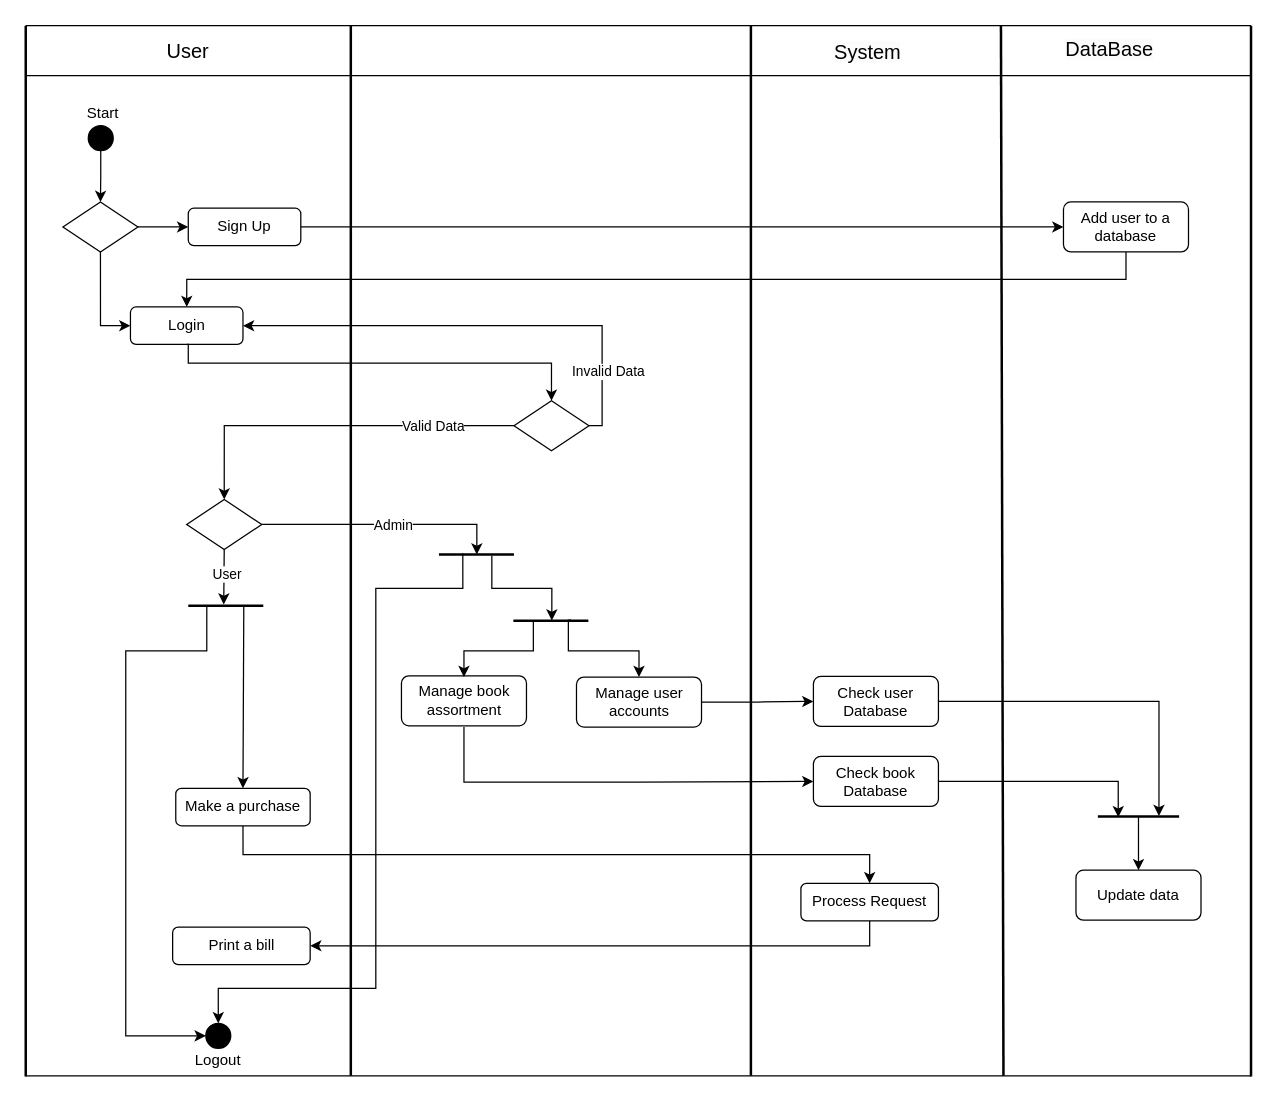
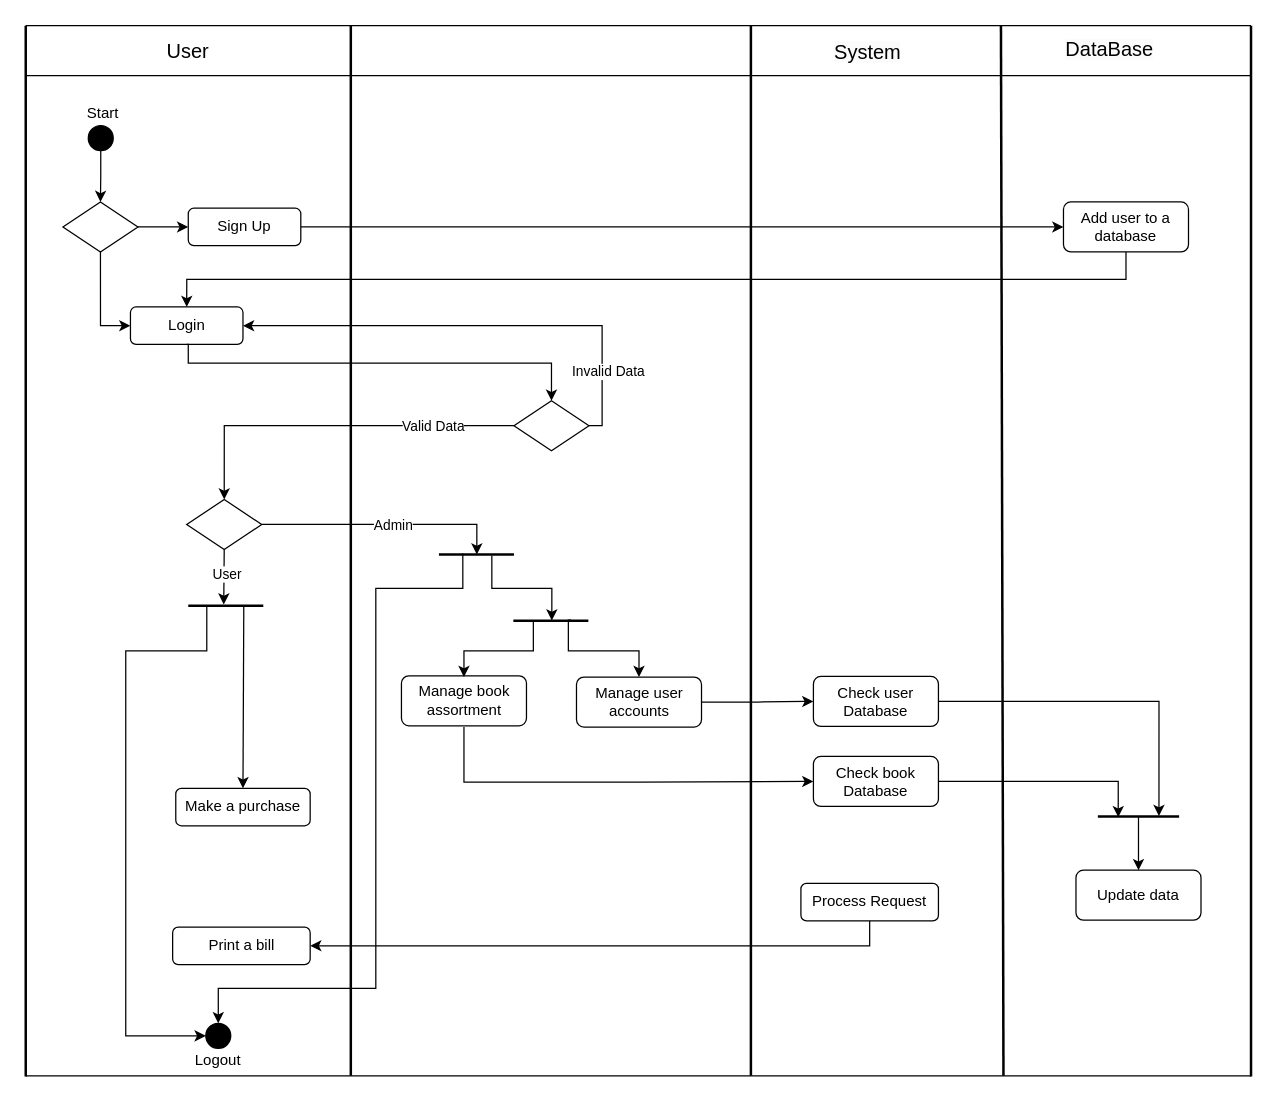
edge "Make a purchase" -> "Process Request": removed
